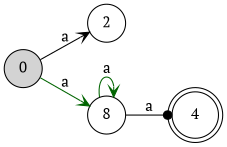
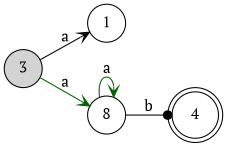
node "2": label "2" -> "1"
node "0": label "0" -> "3"
edge "8" -> "4": label "a" -> "b"
